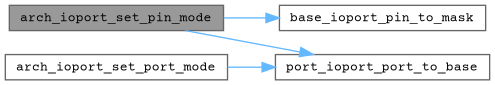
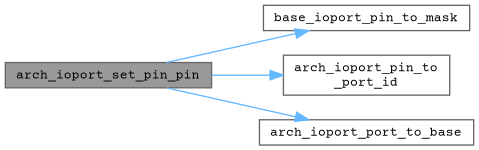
node "arch_ioport_set_pin_mode": label "arch_ioport_set_pin_mode" -> "arch_ioport_set_pin_pin"
node "arch_ioport_set_port_mode": removed
node "port_ioport_port_to_base": label "port_ioport_port_to_base" -> "arch_ioport_port_to_base"
node "arch_ioport_pin_to _port_id": added
